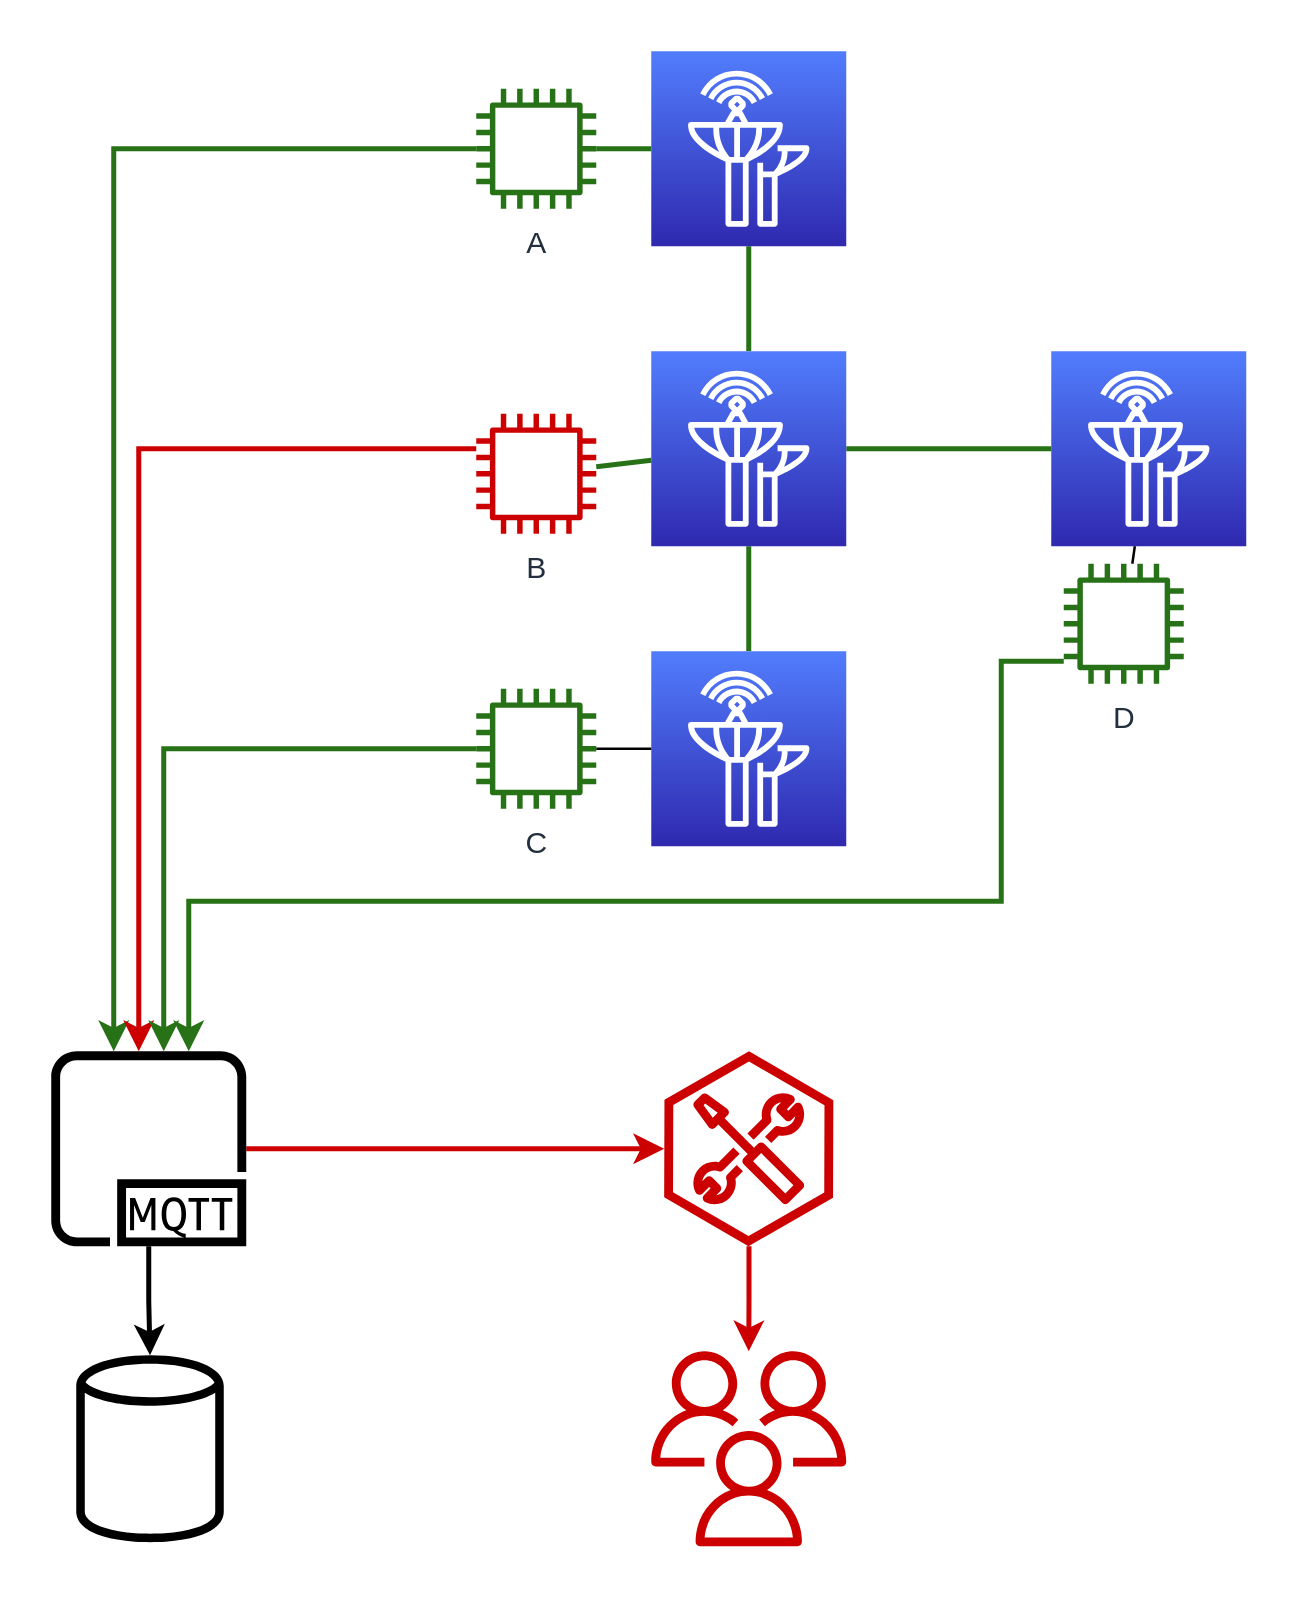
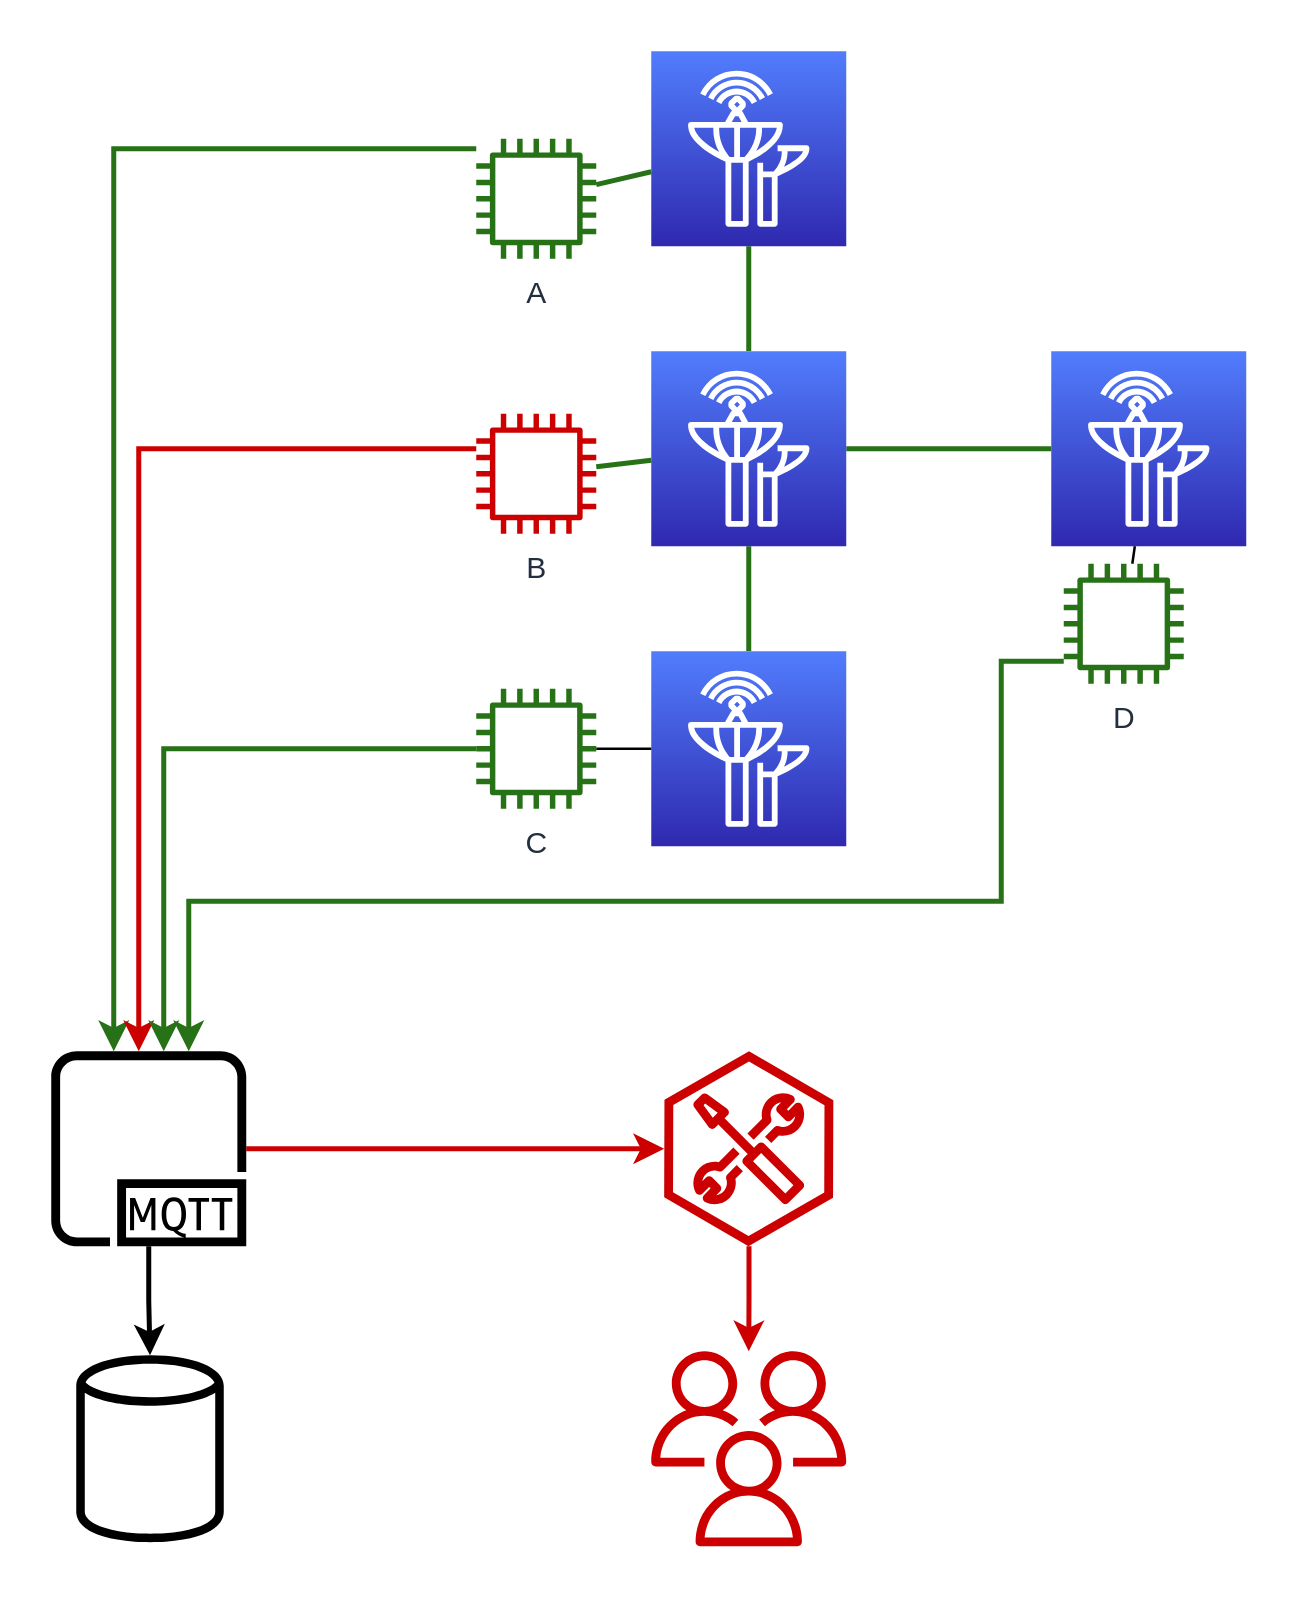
node "A": moved (536, 149) -> (536, 199)
